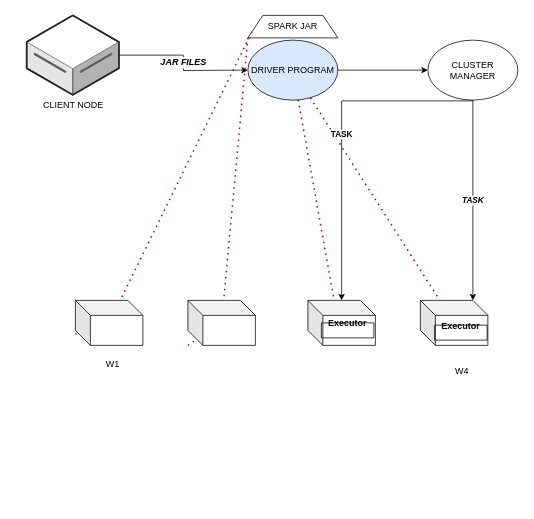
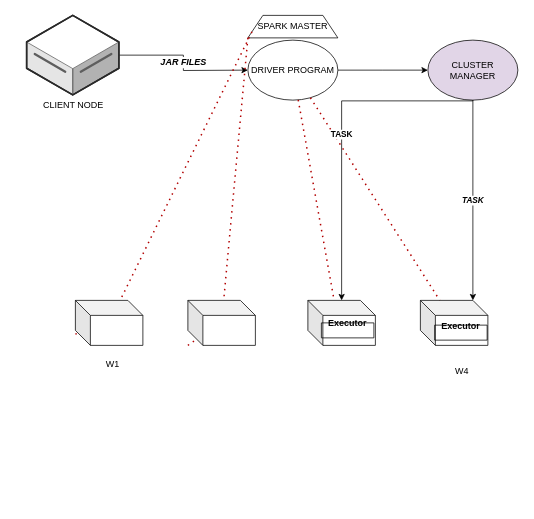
node "SPARK JAR": label "SPARK JAR" -> "SPARK MASTER"
node "DRIVER PROGRAM": fillcolor #dae8fc -> #ffffff
node "CLUSTER MANAGER": fillcolor #ffffff -> #e1d5e7
